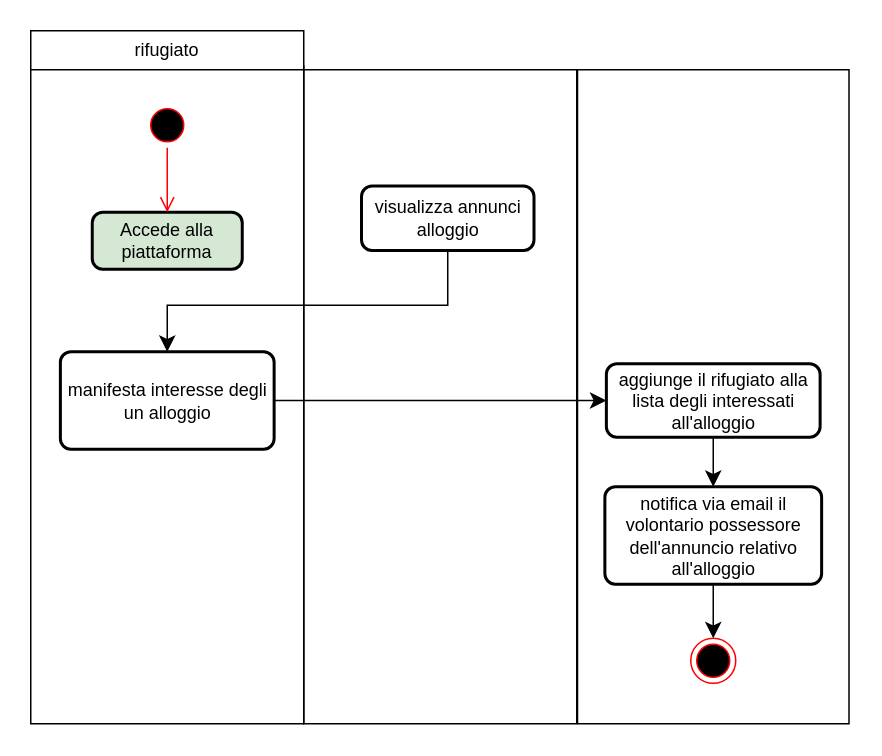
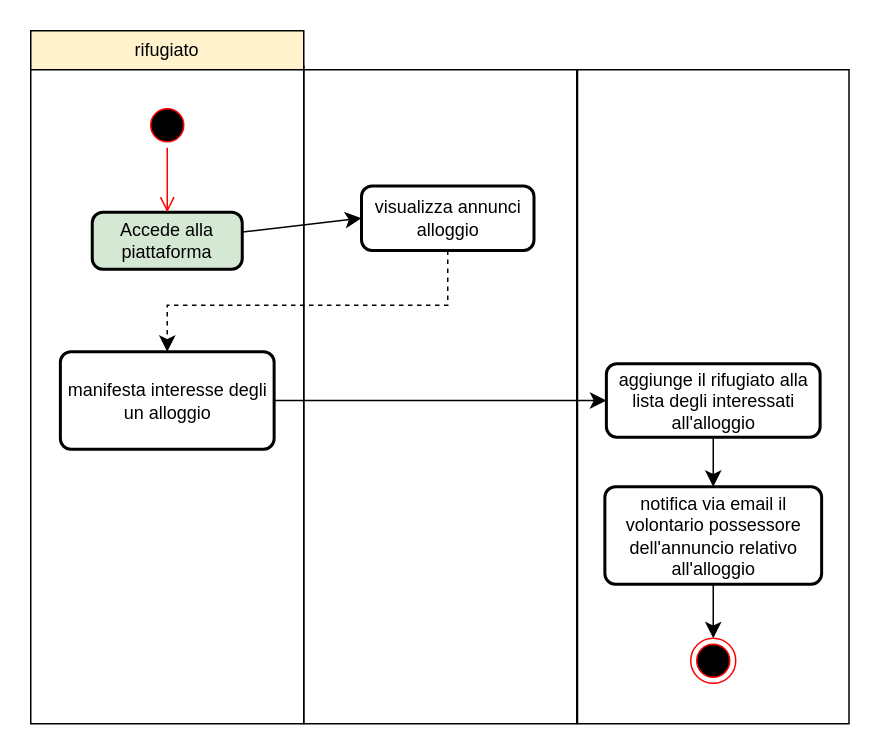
node "rifugiato": fillcolor #ffffff -> #fff2cc
edge "Accede alla piattaforma" -> "visualizza annunci alloggio": added
edge "visualizza annunci alloggio" -> "manifesta interesse degli un alloggio": style solid -> dashed
